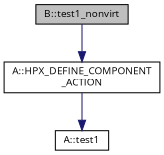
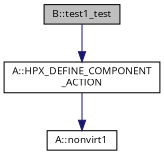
node "B::test1_nonvirt": label "B::test1_nonvirt" -> "B::test1_test"
node "A::test1": label "A::test1" -> "A::nonvirt1"
